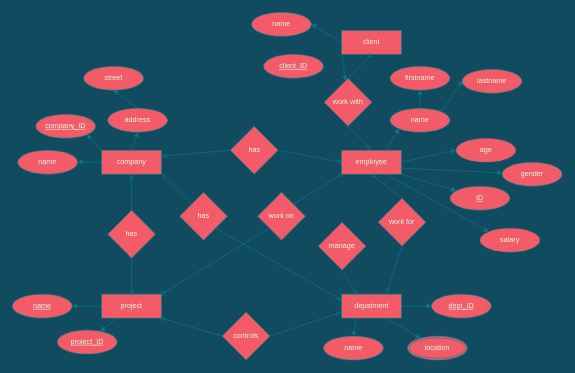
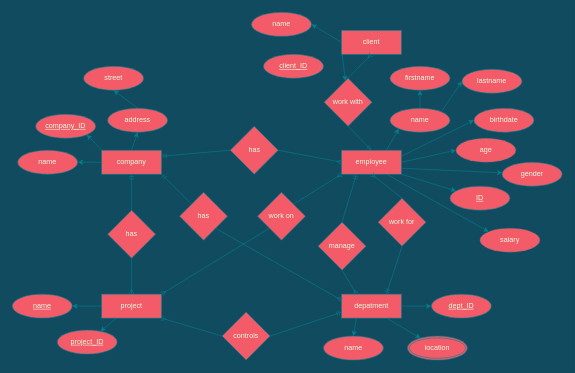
node "birthdate": added
edge "employee" -> "birthdate": added
edge "manage" -> "employee": added
